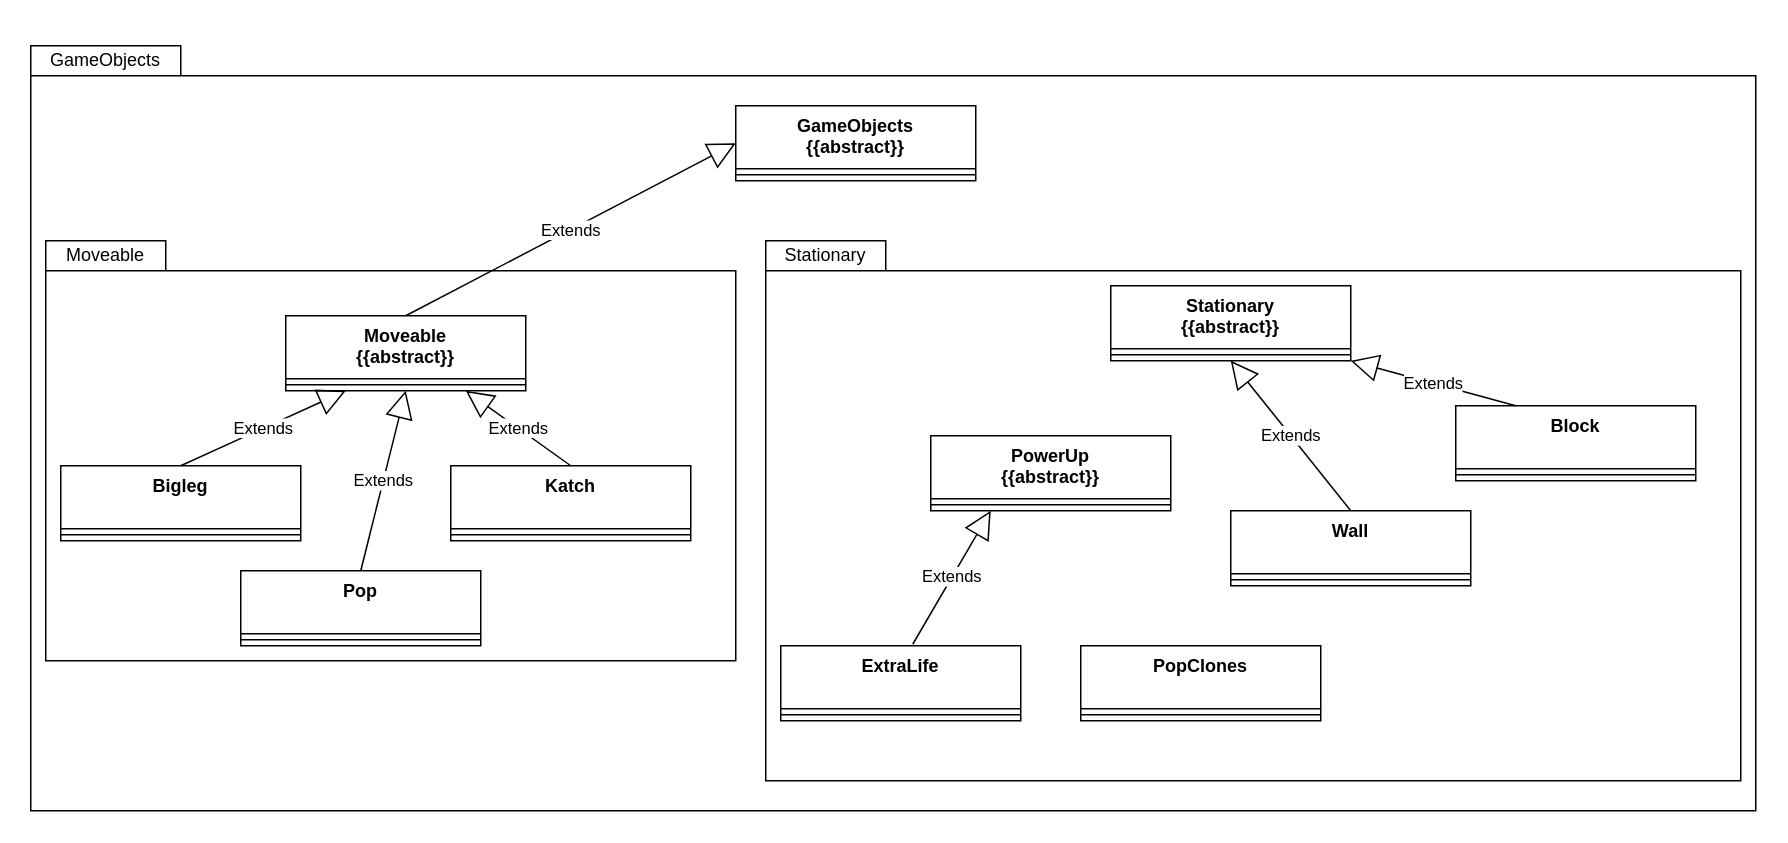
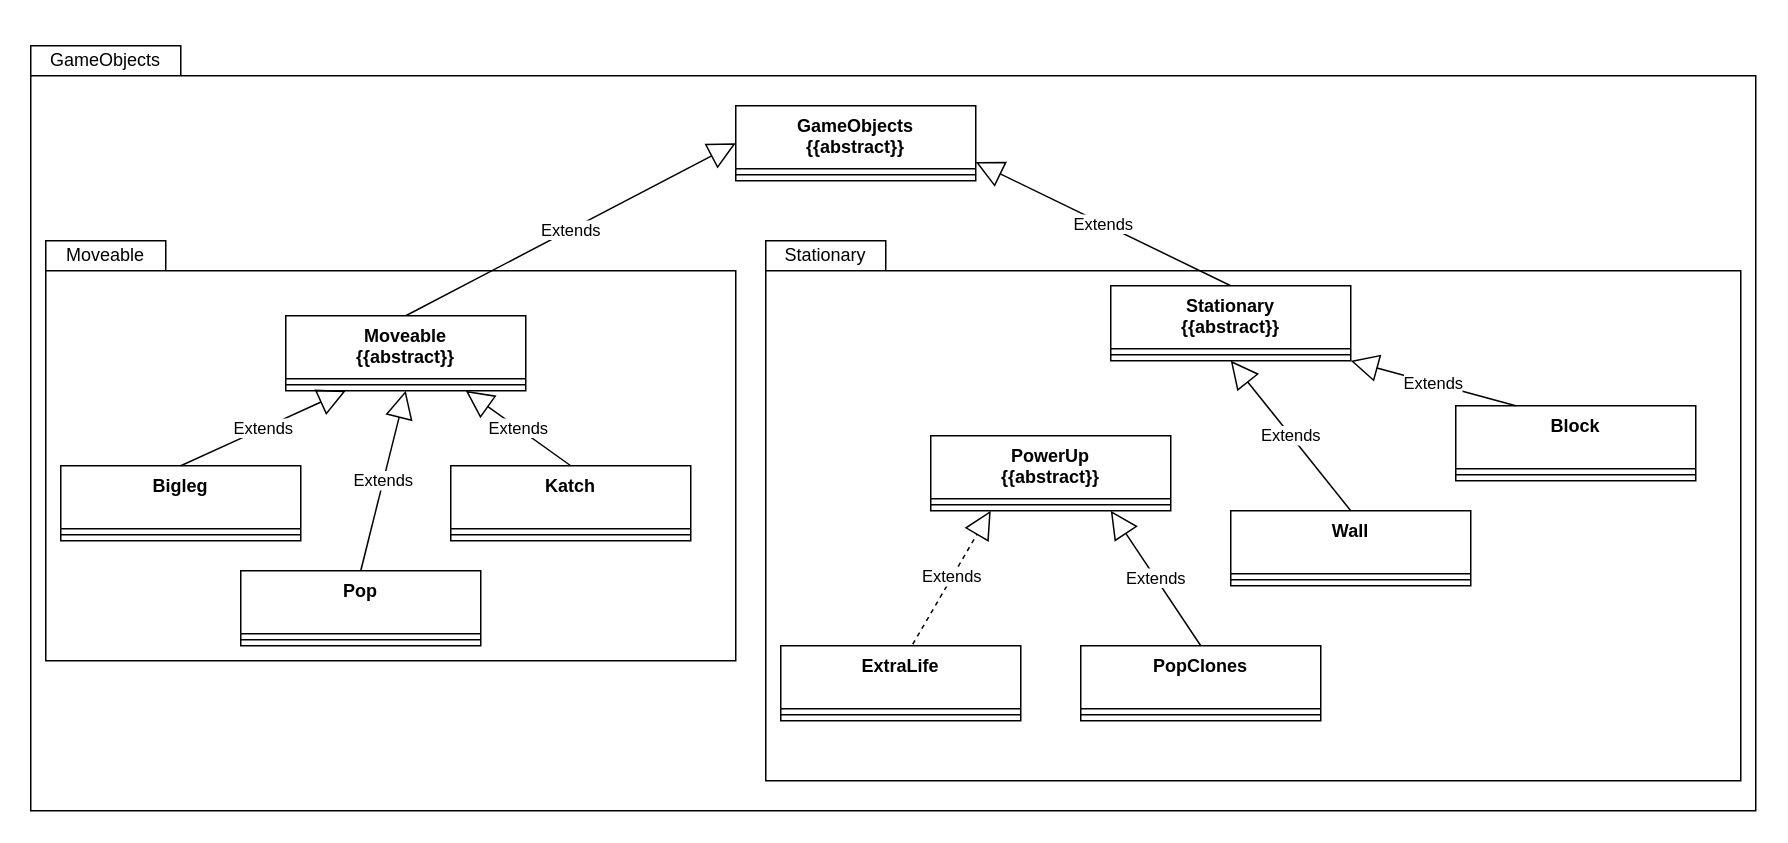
edge "Stationary {{abstract}}" -> "GameObjects {{abstract}}": added, label "Extends"
edge "PopClones" -> "PowerUp {{abstract}}": added, label "Extends"
edge "ExtraLife" -> "PowerUp {{abstract}}": style solid -> dashed
